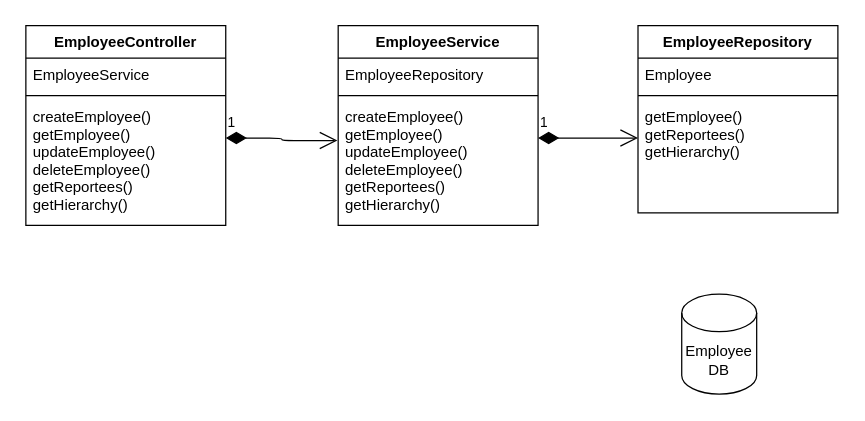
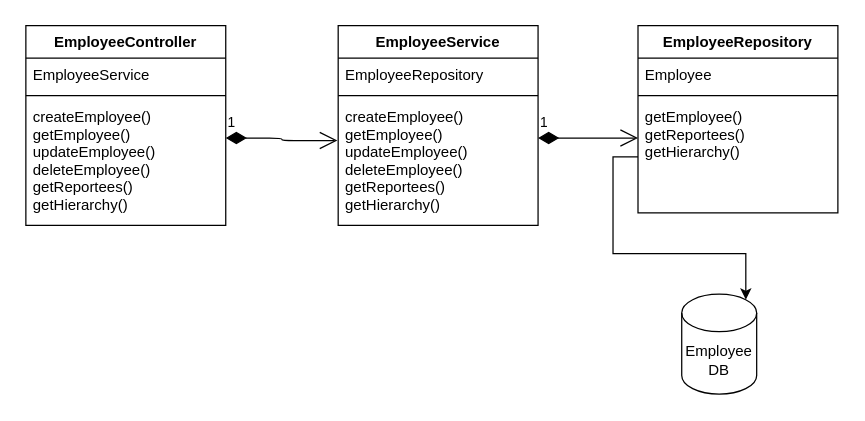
edge "getEmployee() getReportees() getHierarchy()" -> "Employee DB": added
